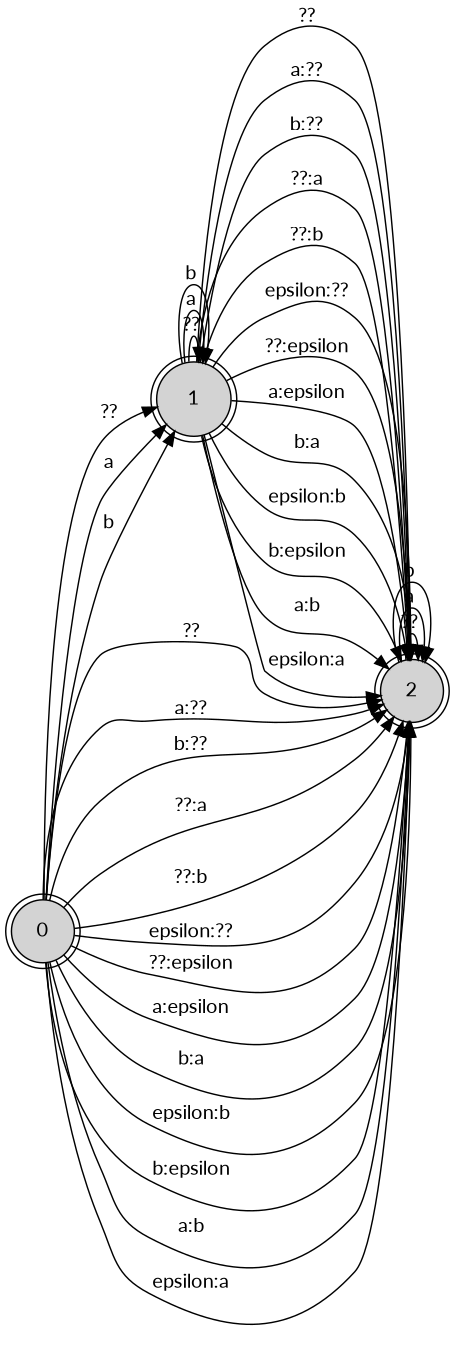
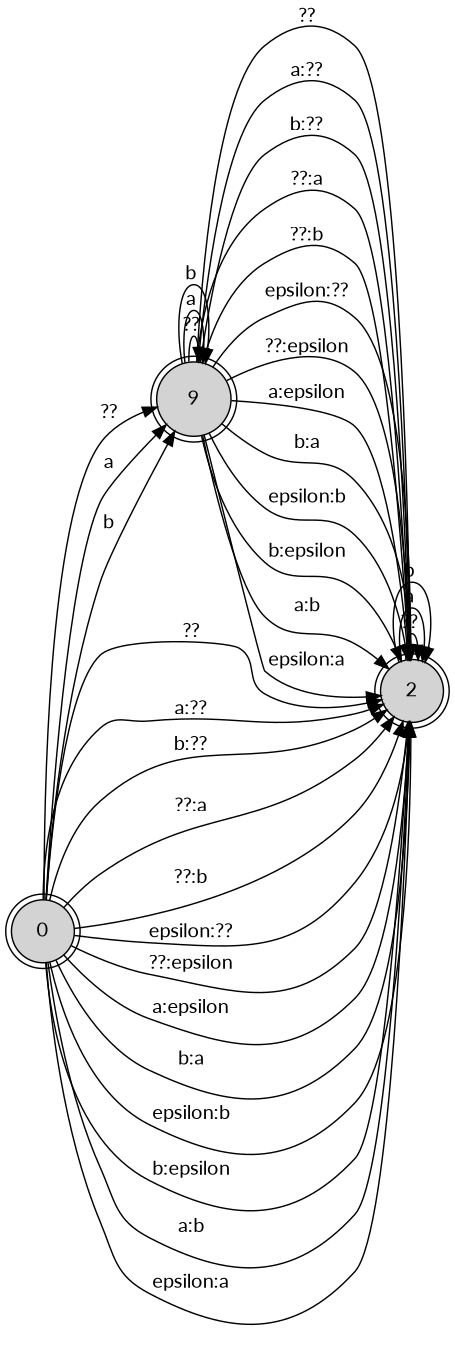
node "1": label "1" -> "9"
